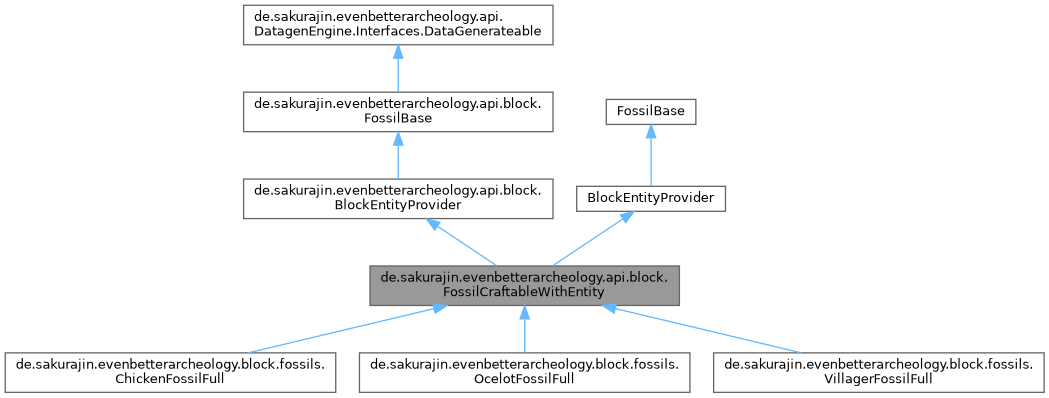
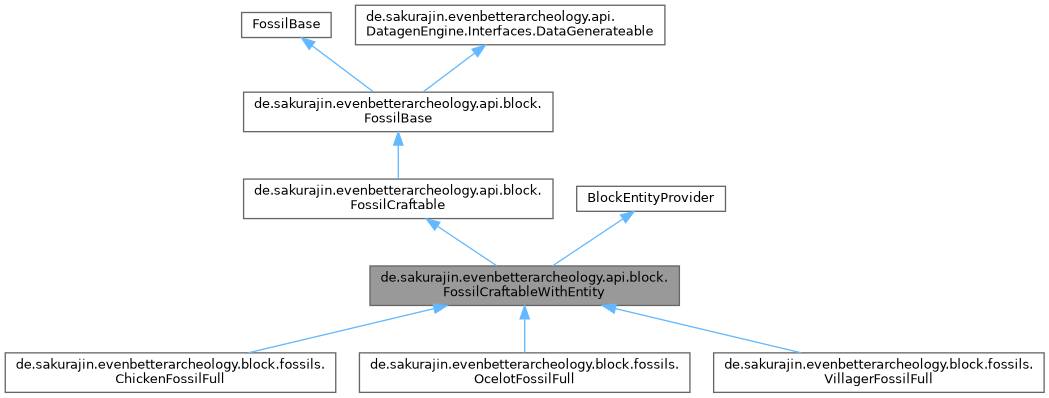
edge "BlockEntityProvider" -> "FossilBase": now "de.sakurajin.evenbetterarcheology.api.block. FossilBase" -> "FossilBase"
node "de.sakurajin.evenbetterarcheology.api.block. BlockEntityProvider": label "de.sakurajin.evenbetterarcheology.api.block. BlockEntityProvider" -> "de.sakurajin.evenbetterarcheology.api.block. FossilCraftable"
